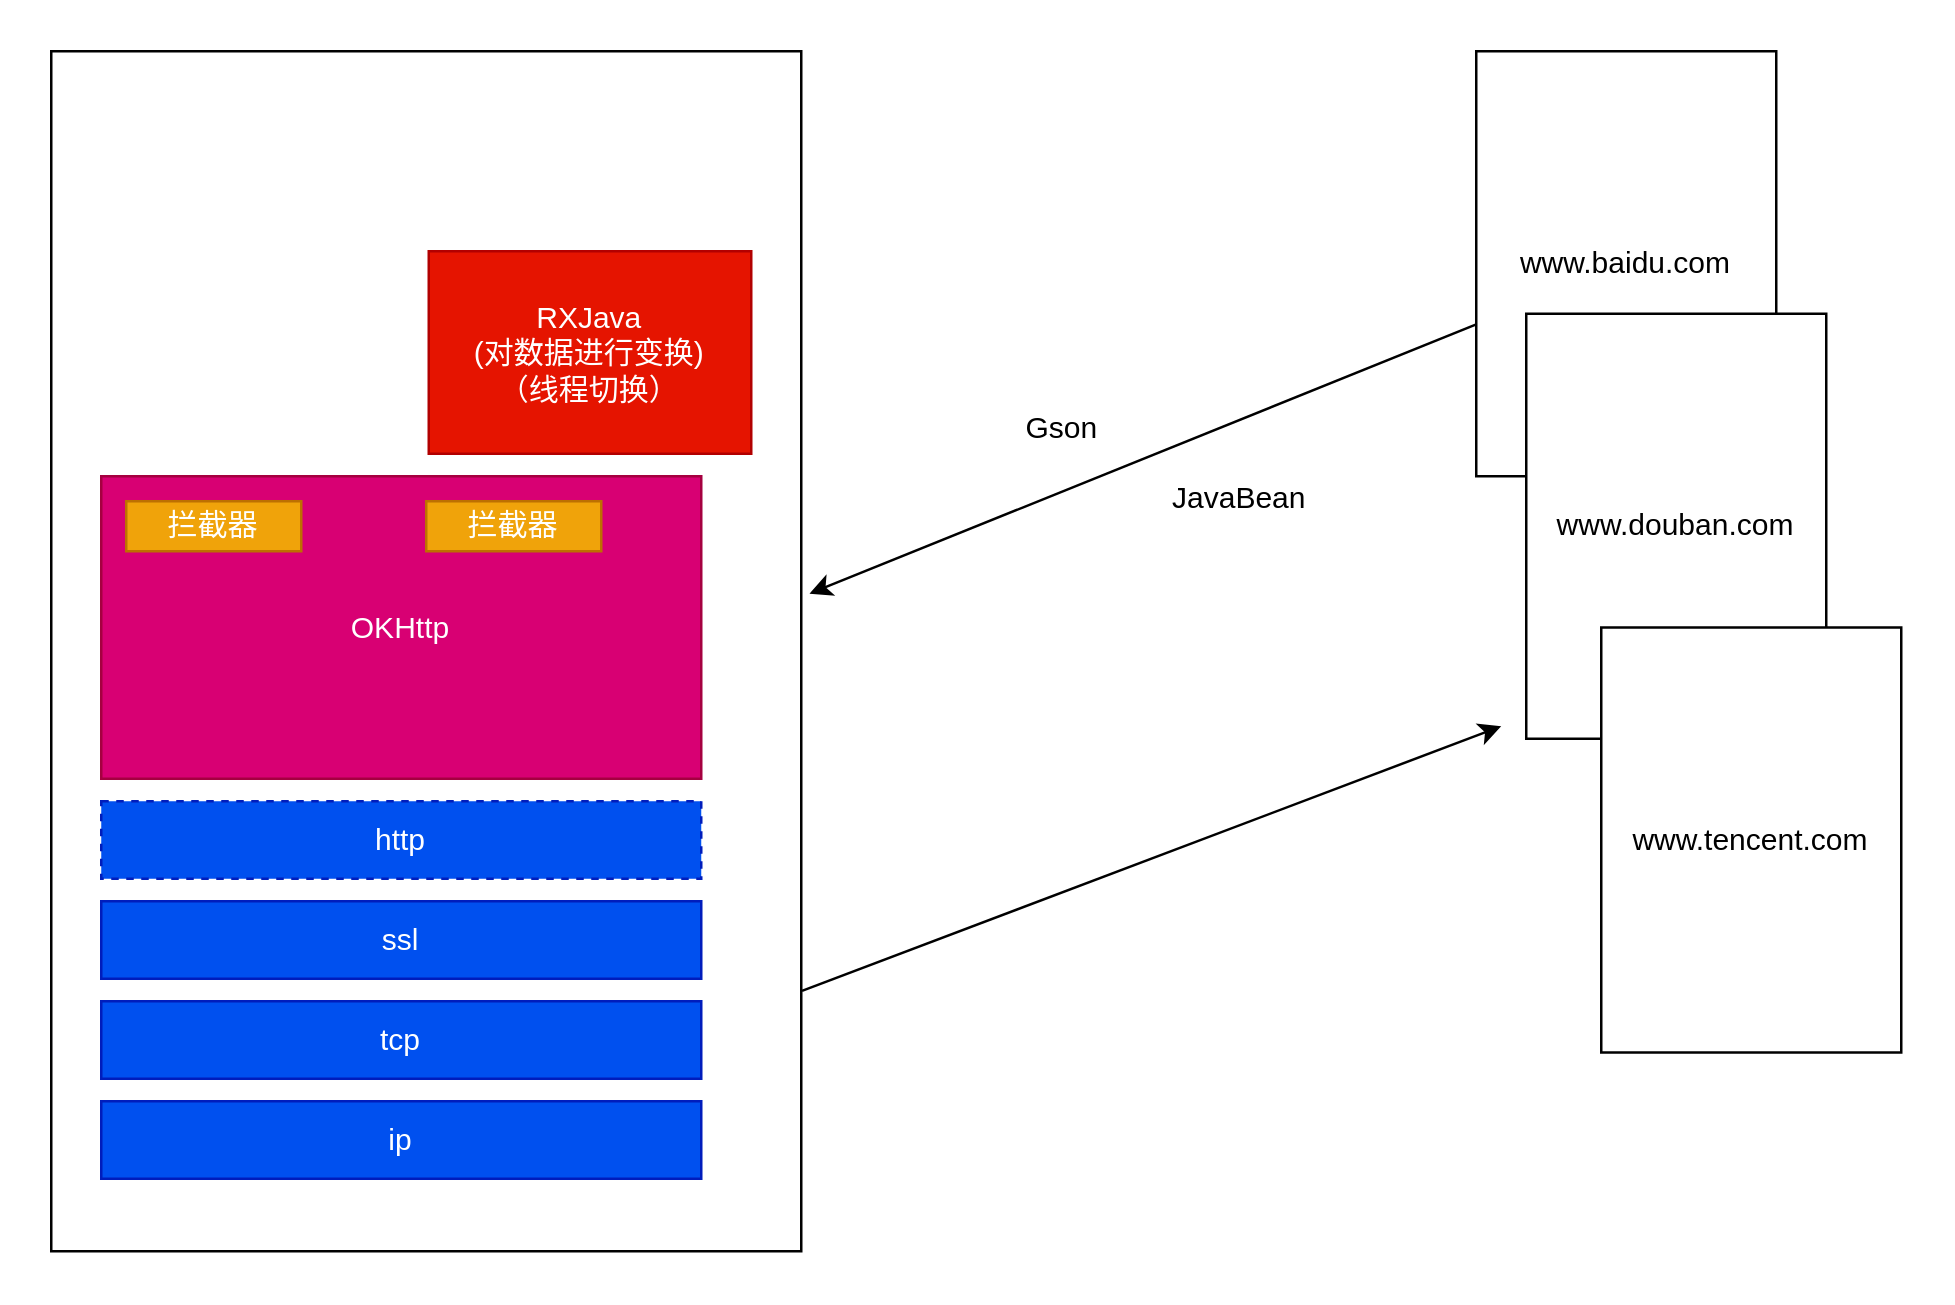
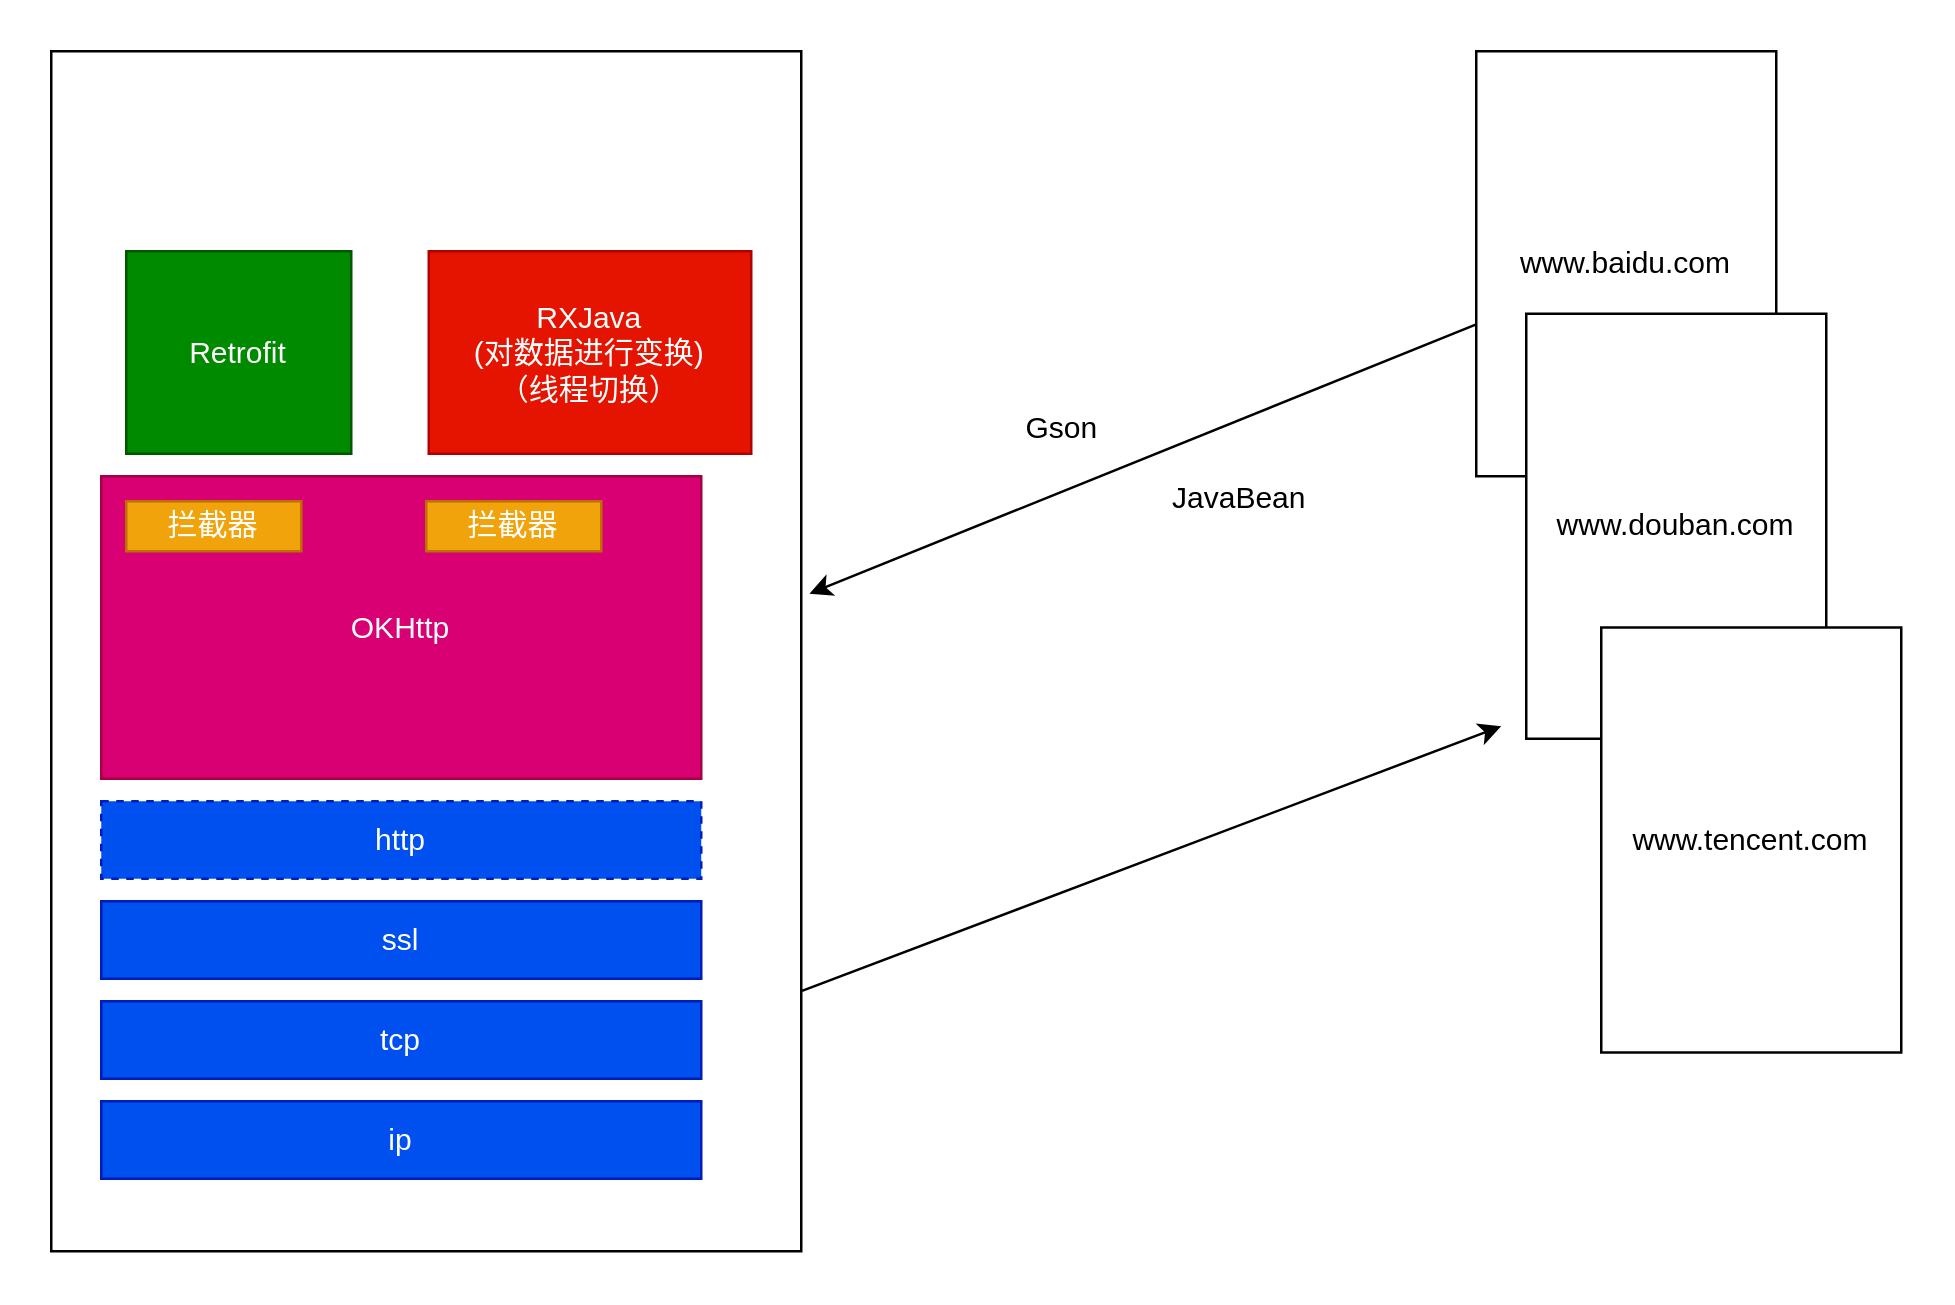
node "Retrofit": added
